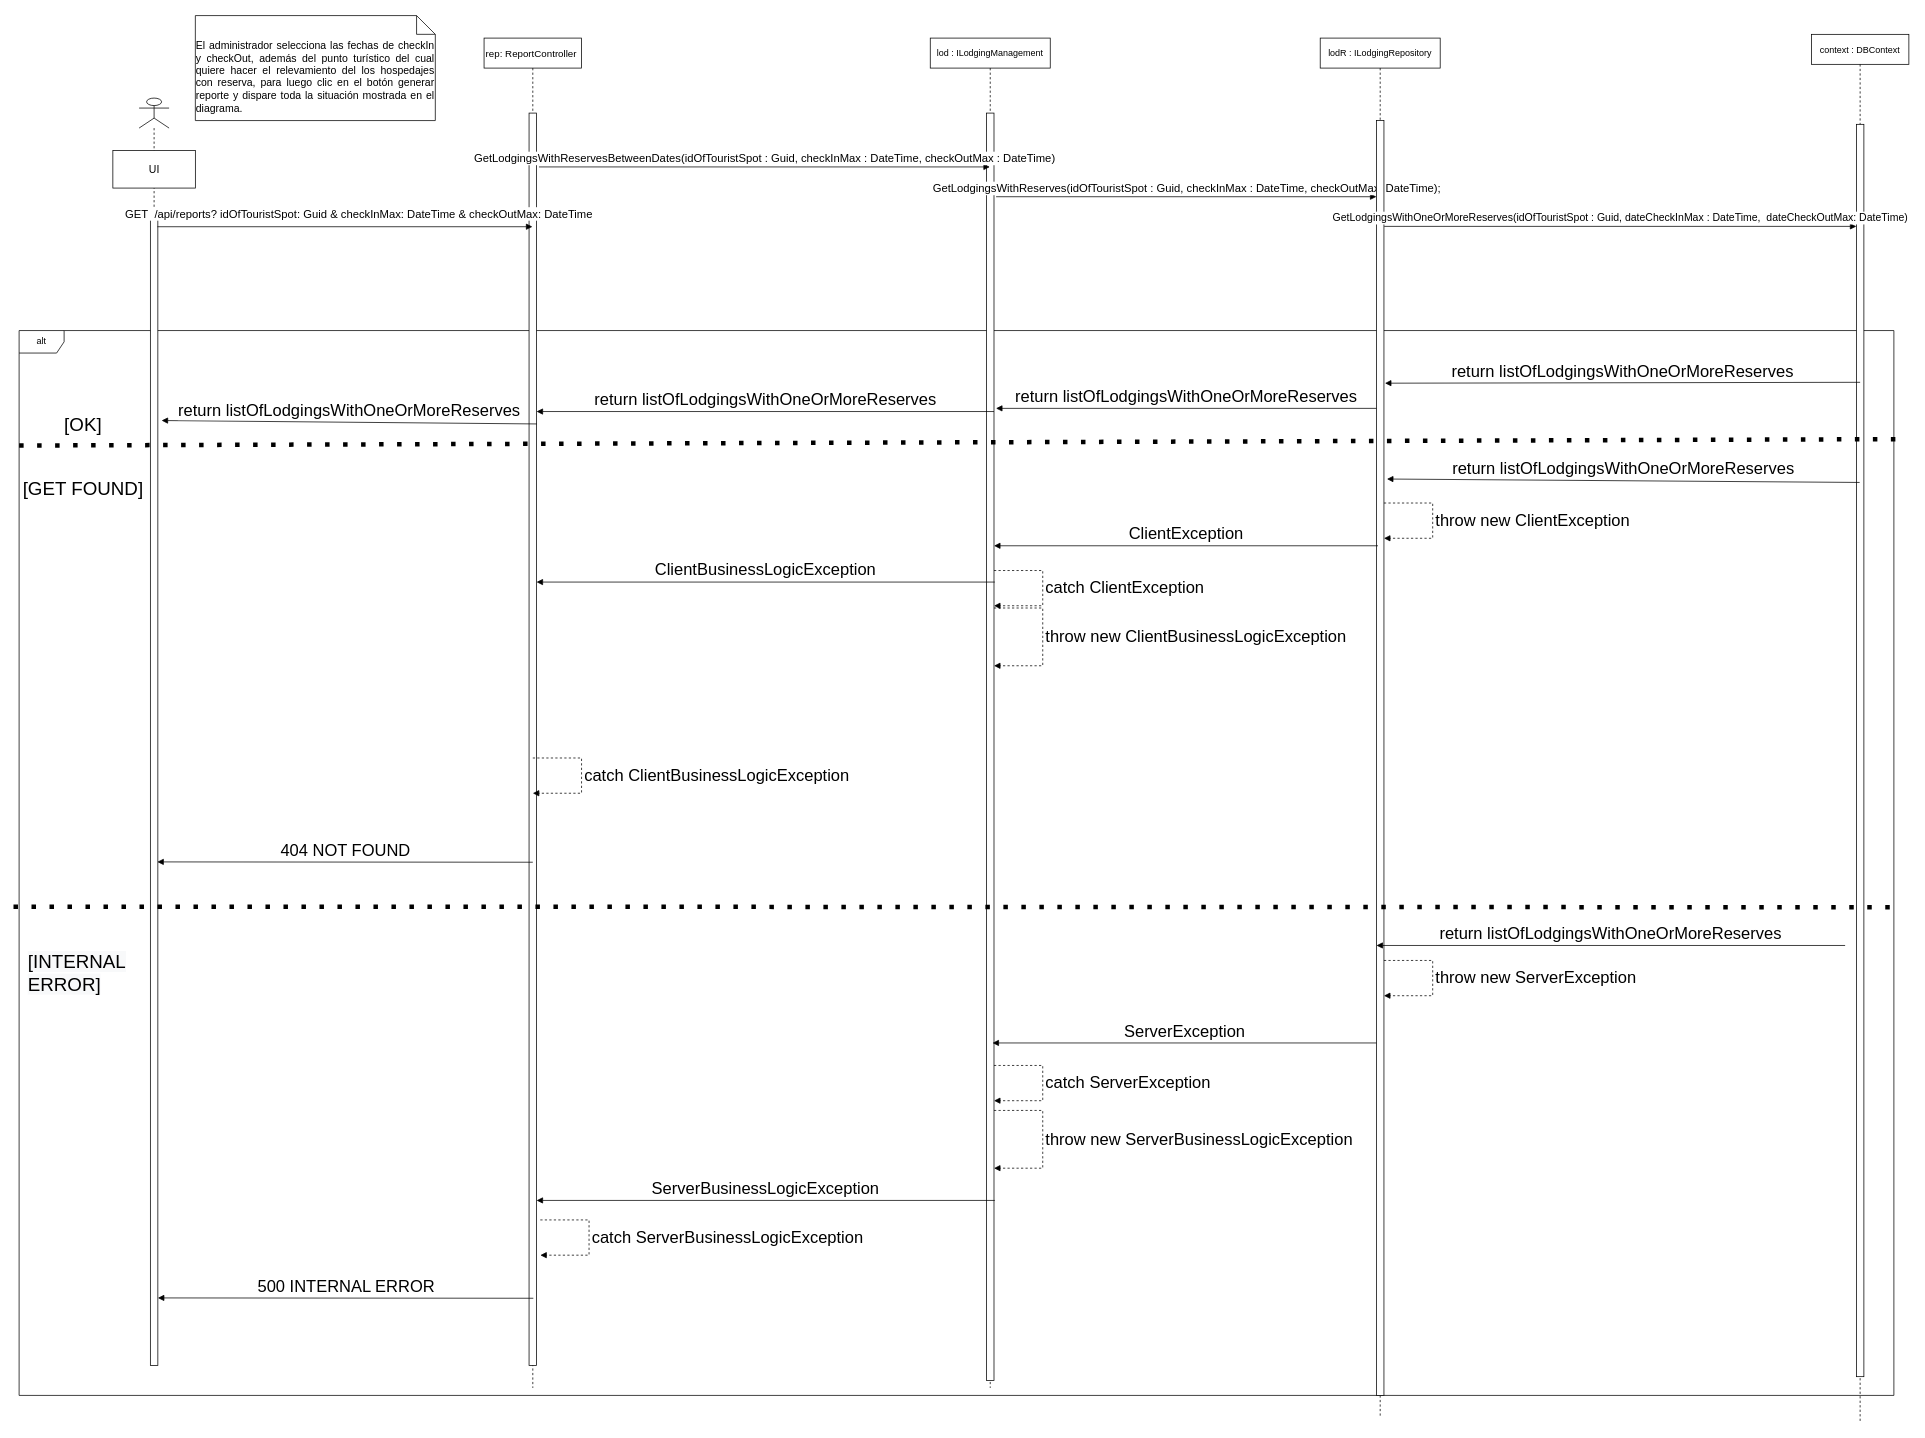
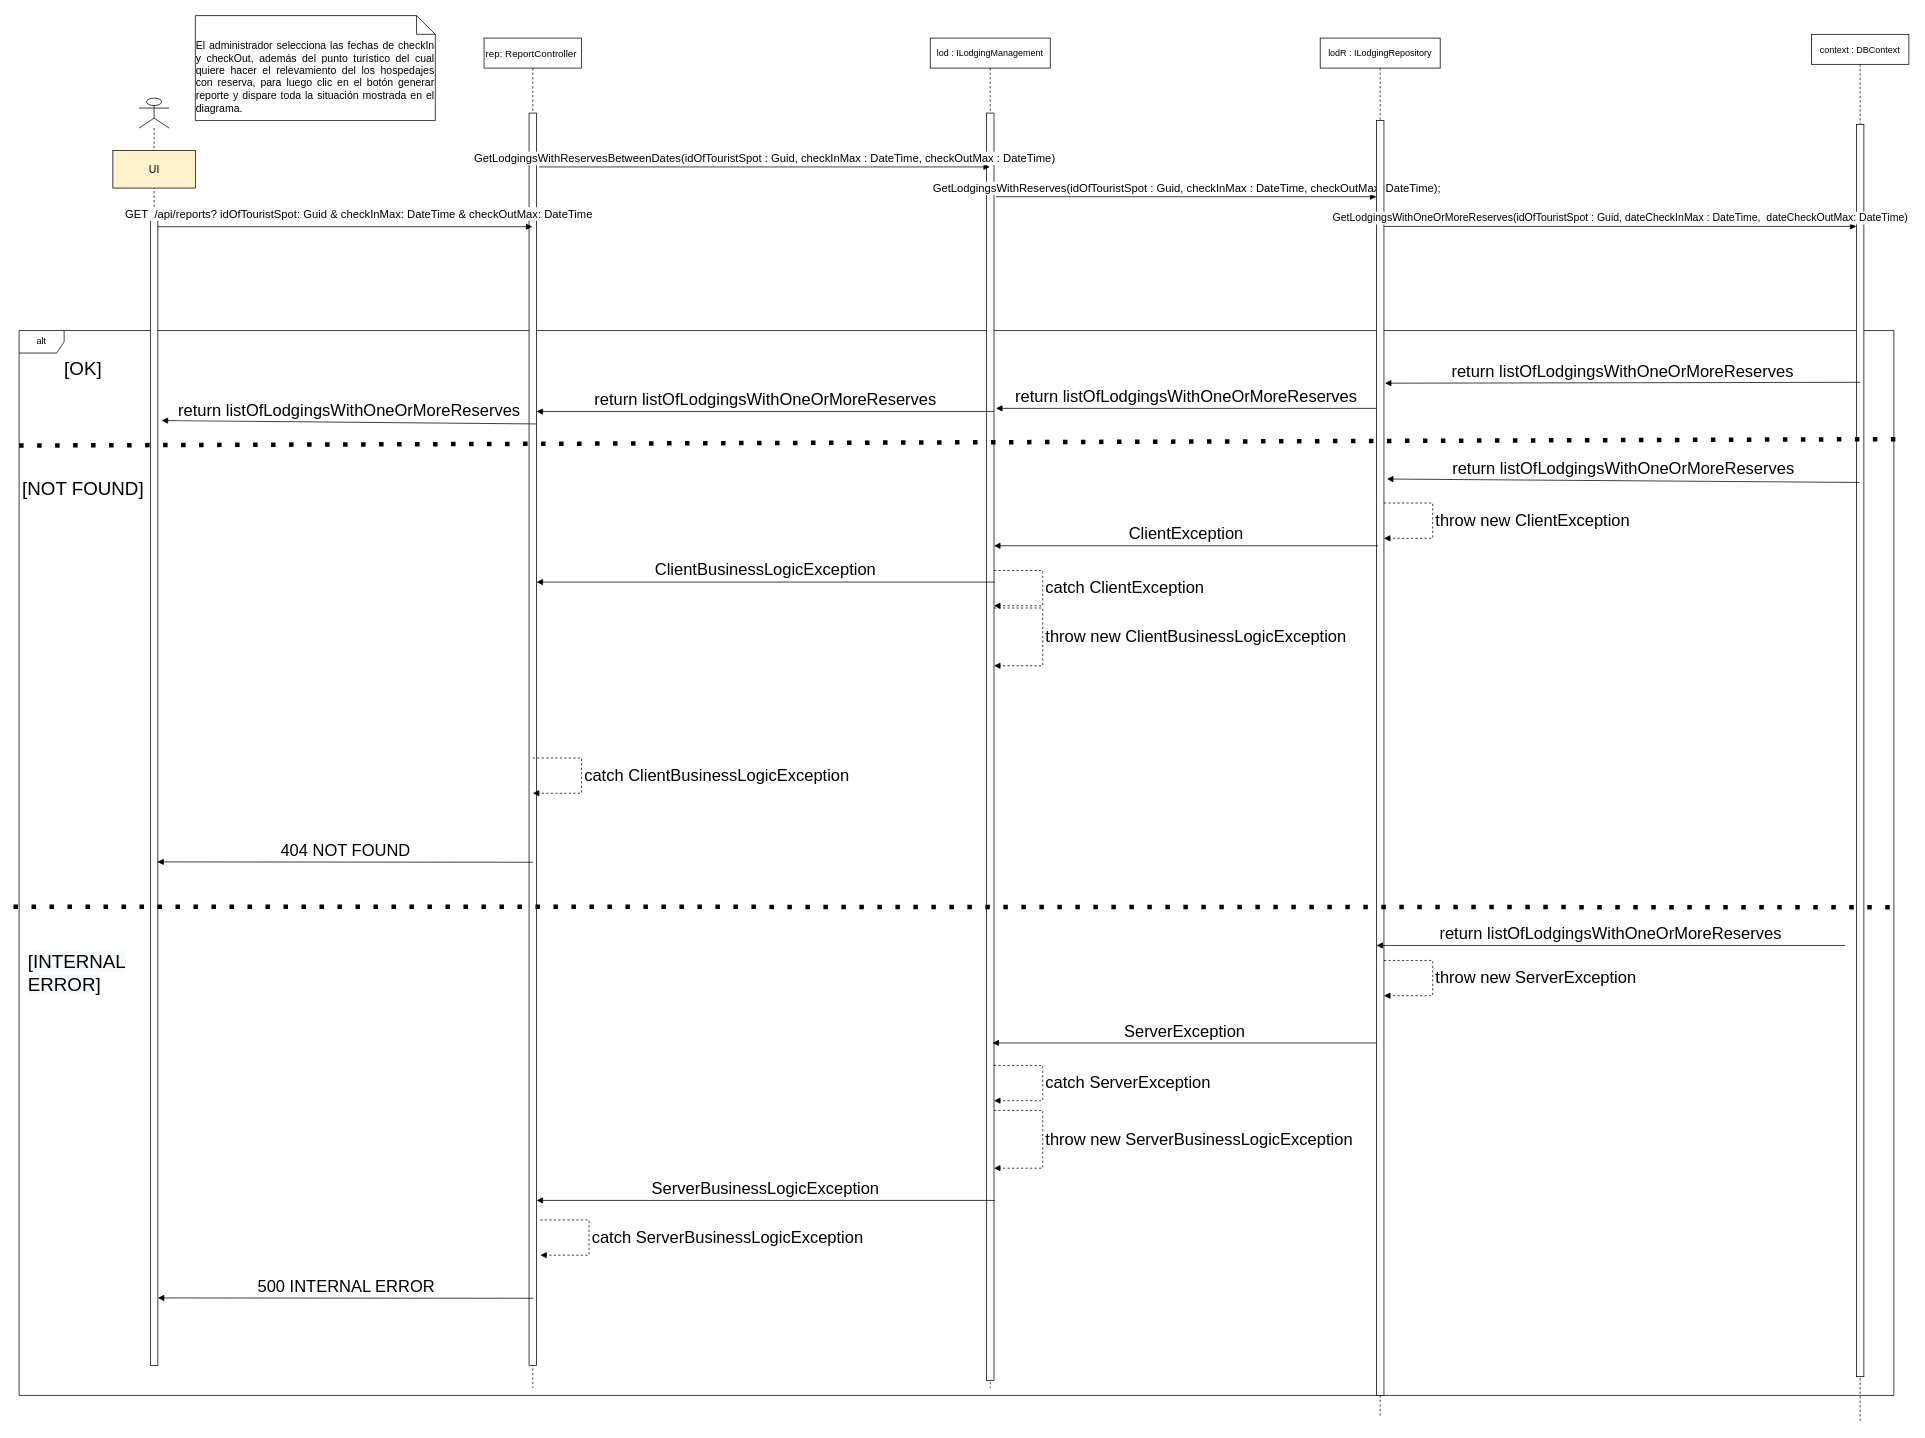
node "UI": fillcolor #ffffff -> #fff2cc
node "[OK]": moved (83, 424) -> (83, 368)
node "[GET FOUND]": label "[GET FOUND]" -> "[NOT FOUND]"
